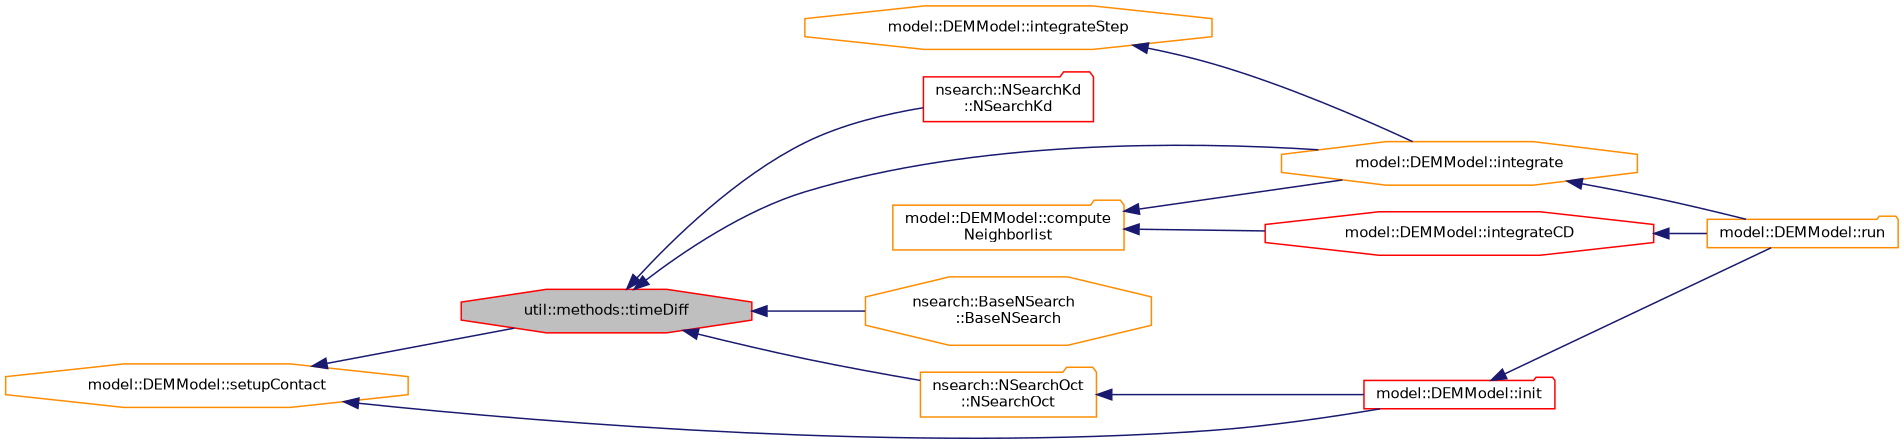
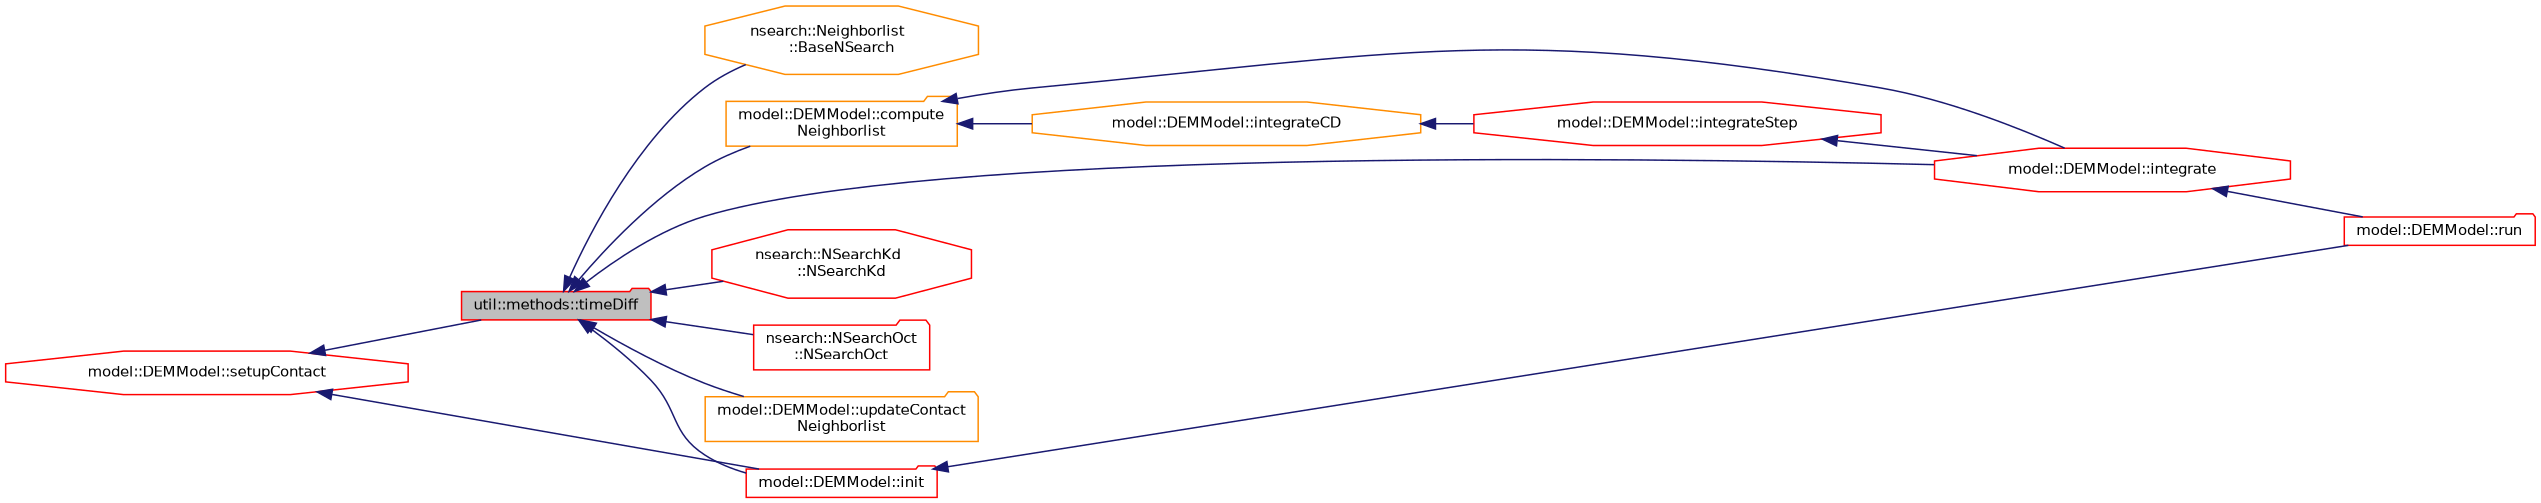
node "model::DEMModel::integrateStep": color darkorange -> red
node "nsearch::NSearchKd ::NSearchKd": shape folder -> octagon
node "model::DEMModel::integrate": color darkorange -> red
edge "model::DEMModel::compute Neighborlist" -> "util::methods::timeDiff": added
node "model::DEMModel::integrateCD": color red -> darkorange
edge "model::DEMModel::run" -> "model::DEMModel::integrateCD": now "model::DEMModel::integrateStep" -> "model::DEMModel::integrateCD"
node "model::DEMModel::run": color darkorange -> red
node "util::methods::timeDiff": shape octagon -> folder
node "nsearch::BaseNSearch ::BaseNSearch": label "nsearch::BaseNSearch ::BaseNSearch" -> "nsearch::Neighborlist ::BaseNSearch"
node "model::DEMModel::setupContact": color darkorange -> red
node "nsearch::NSearchOct ::NSearchOct": color darkorange -> red
edge "model::DEMModel::init" -> "nsearch::NSearchOct ::NSearchOct": now "model::DEMModel::init" -> "util::methods::timeDiff"
node "model::DEMModel::updateContact Neighborlist": added
